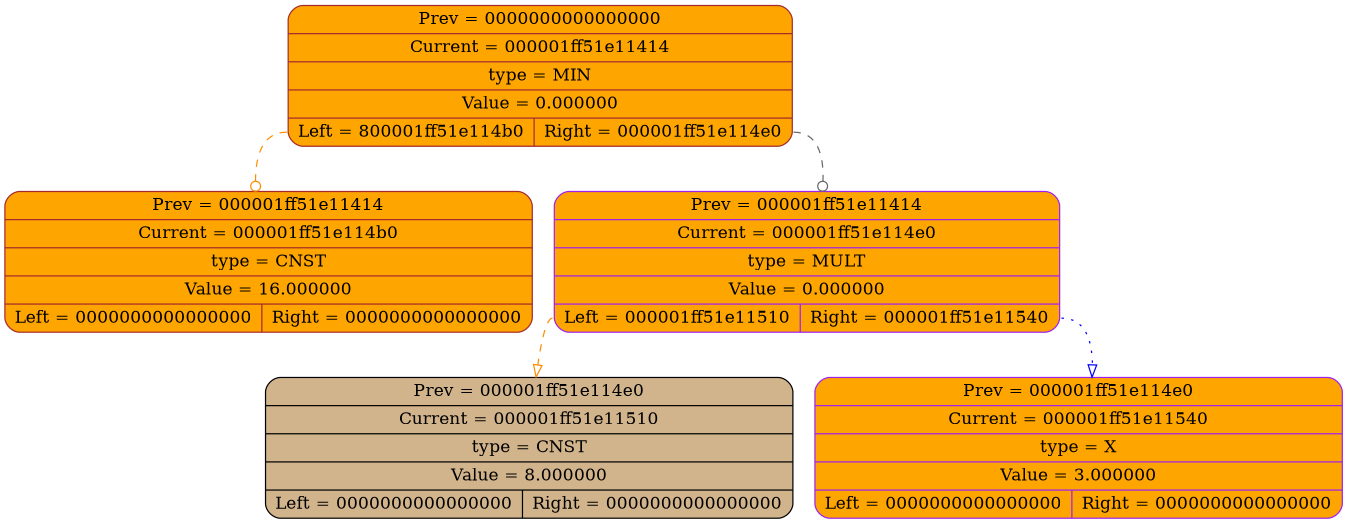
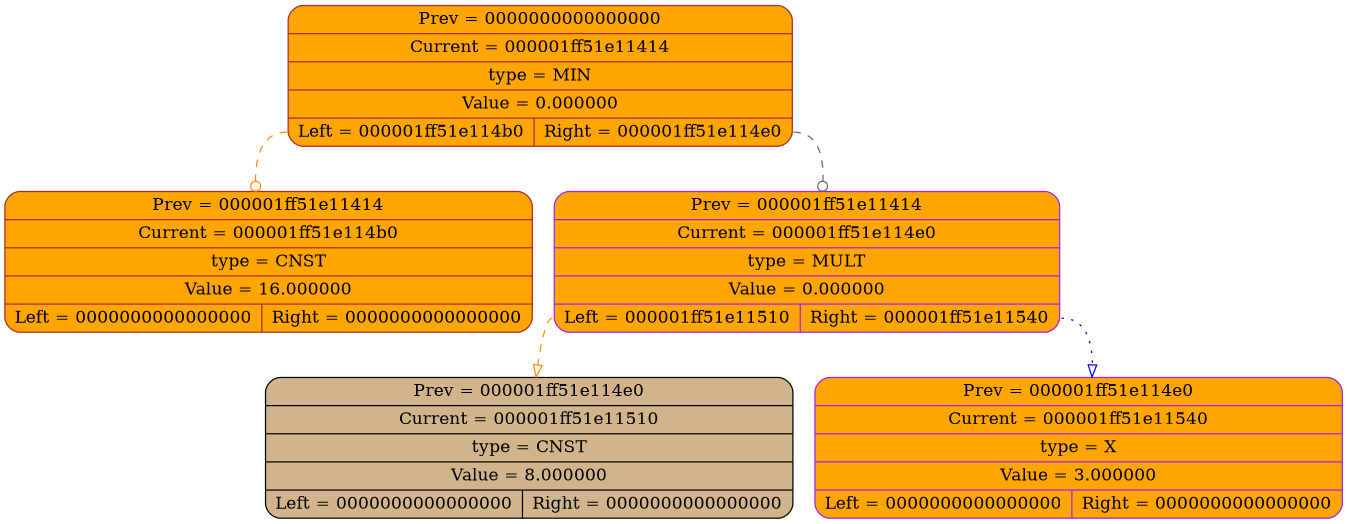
node "Prev = 0000000000000000": text "Left = 800001ff51e114b0" -> "Left = 000001ff51e114b0"
